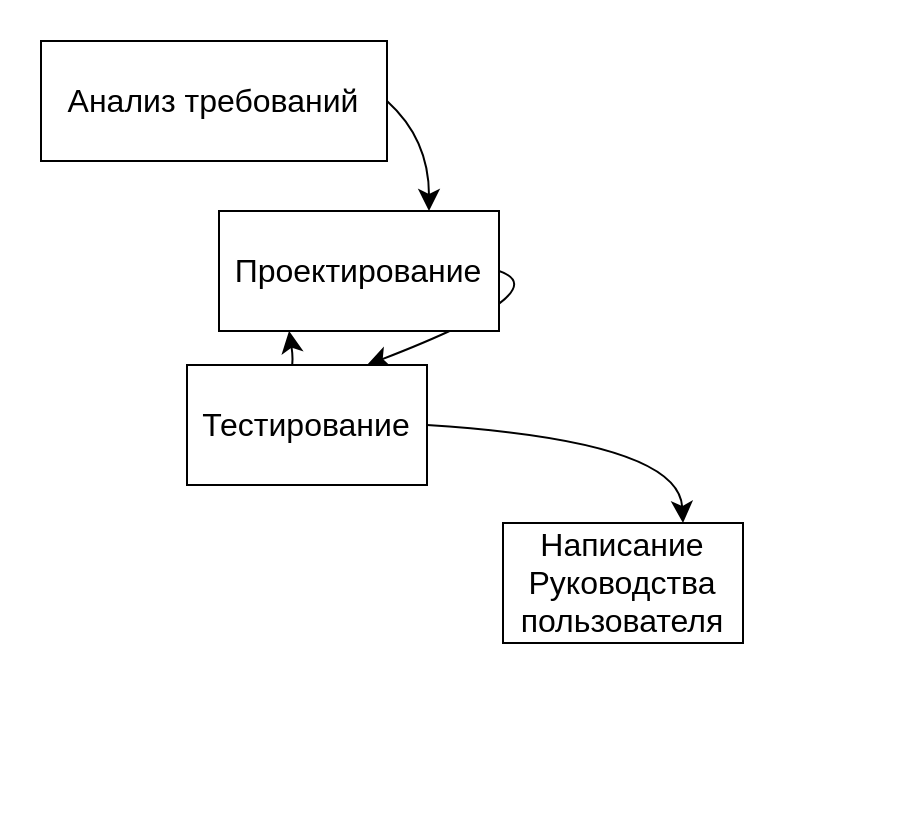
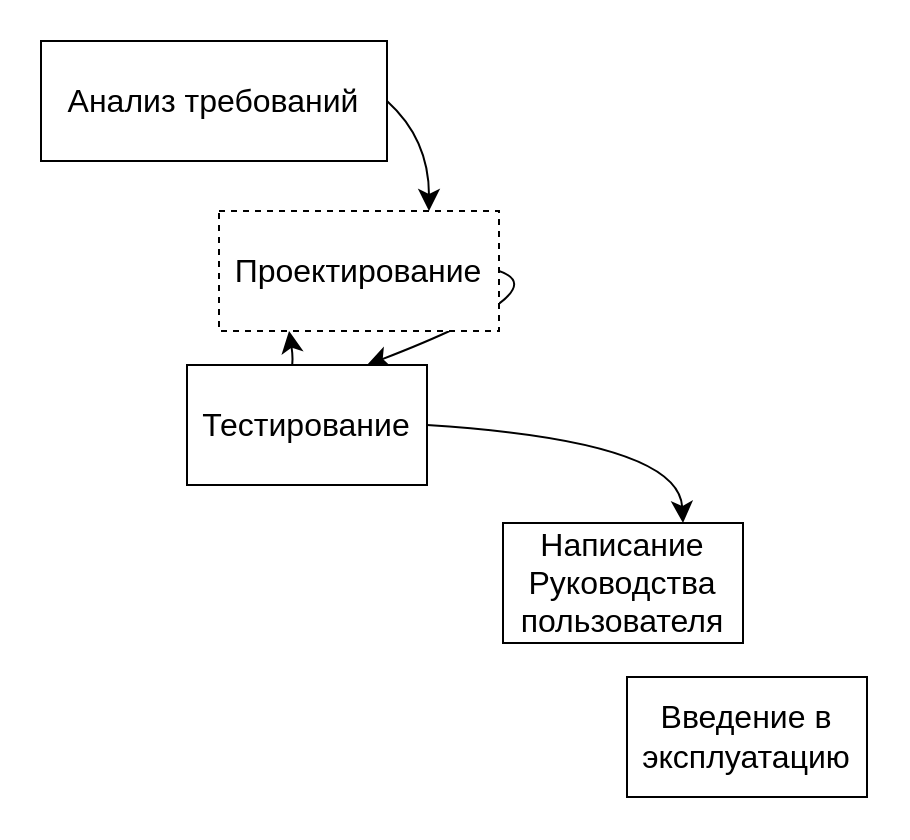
node "Проектирование": style solid -> dashed
node "Введение в эксплуатацию": added
